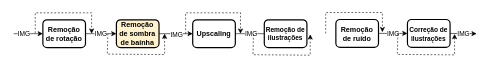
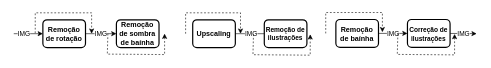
node "Remoção de sombra de baínha": fillcolor #fff2cc -> #ffffff
edge "Remoção de sombra de baínha" -> "Upscaling": removed, label "IMG"
node "Remoção de ruído": label "Remoção de ruído" -> "Remoção de baínha"
